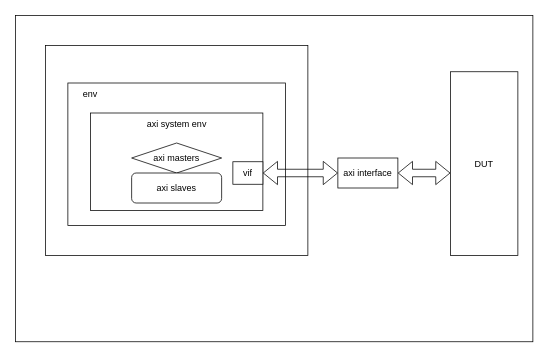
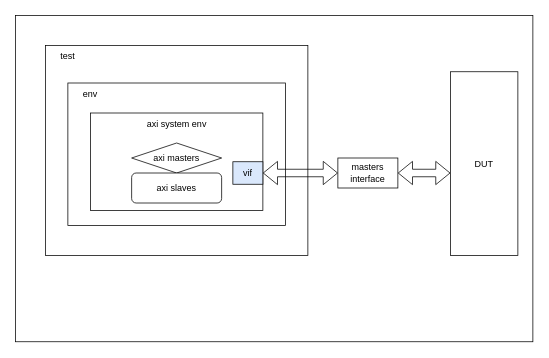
node "test": added
node "vif": fillcolor #ffffff -> #dae8fc
node "axi interface": label "axi interface" -> "masters interface"
